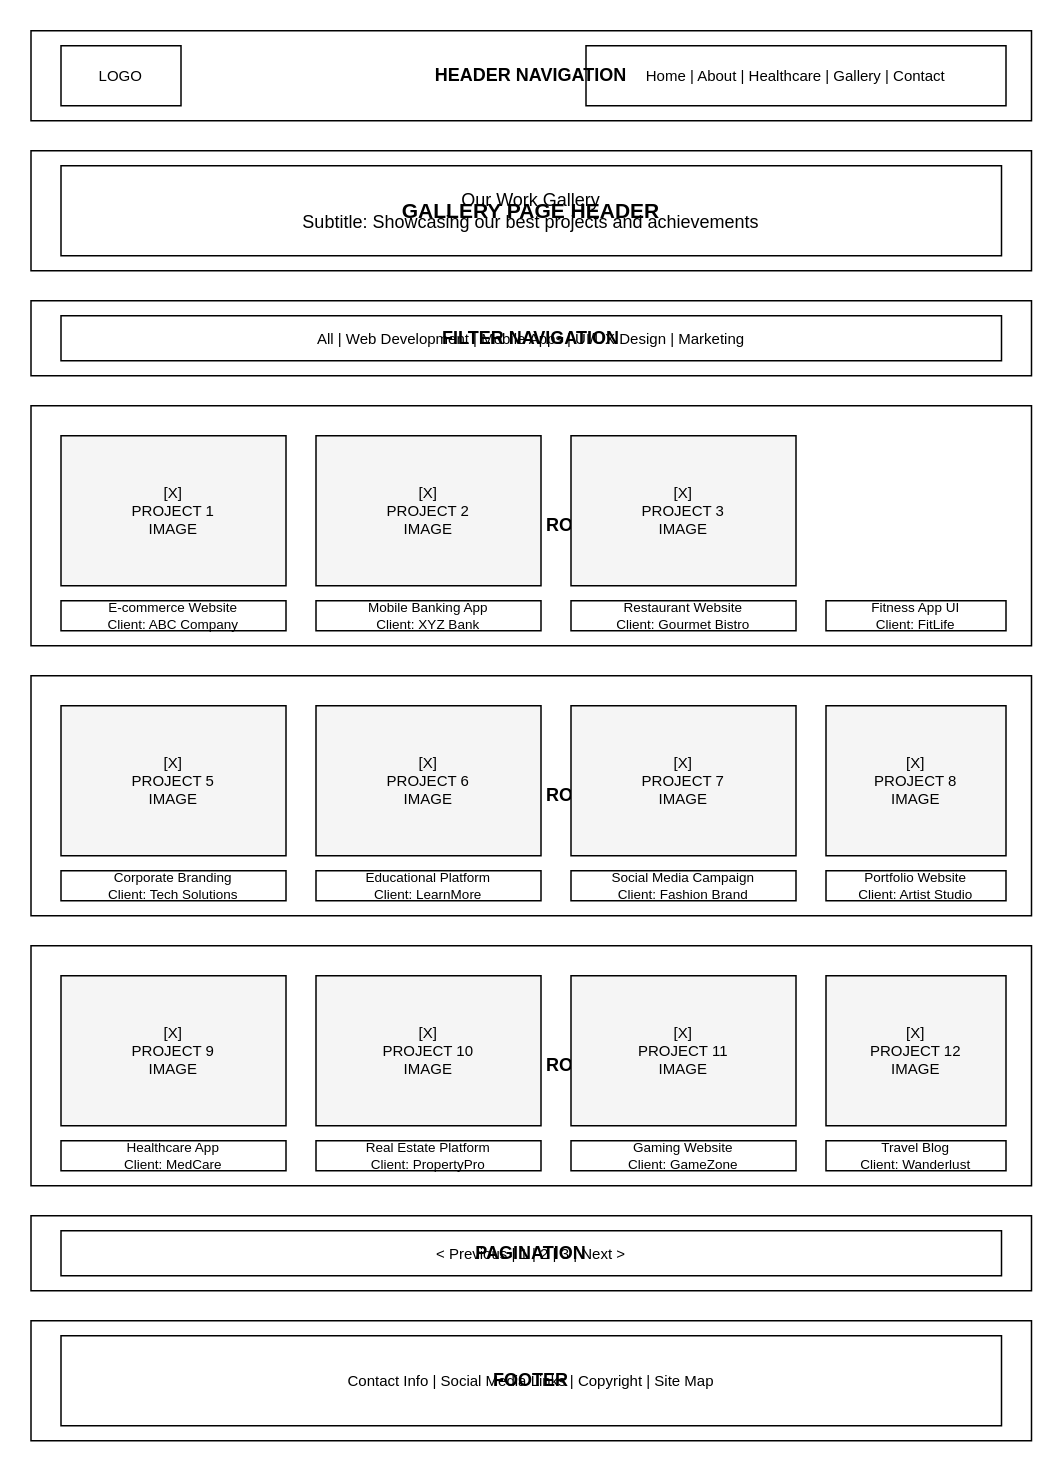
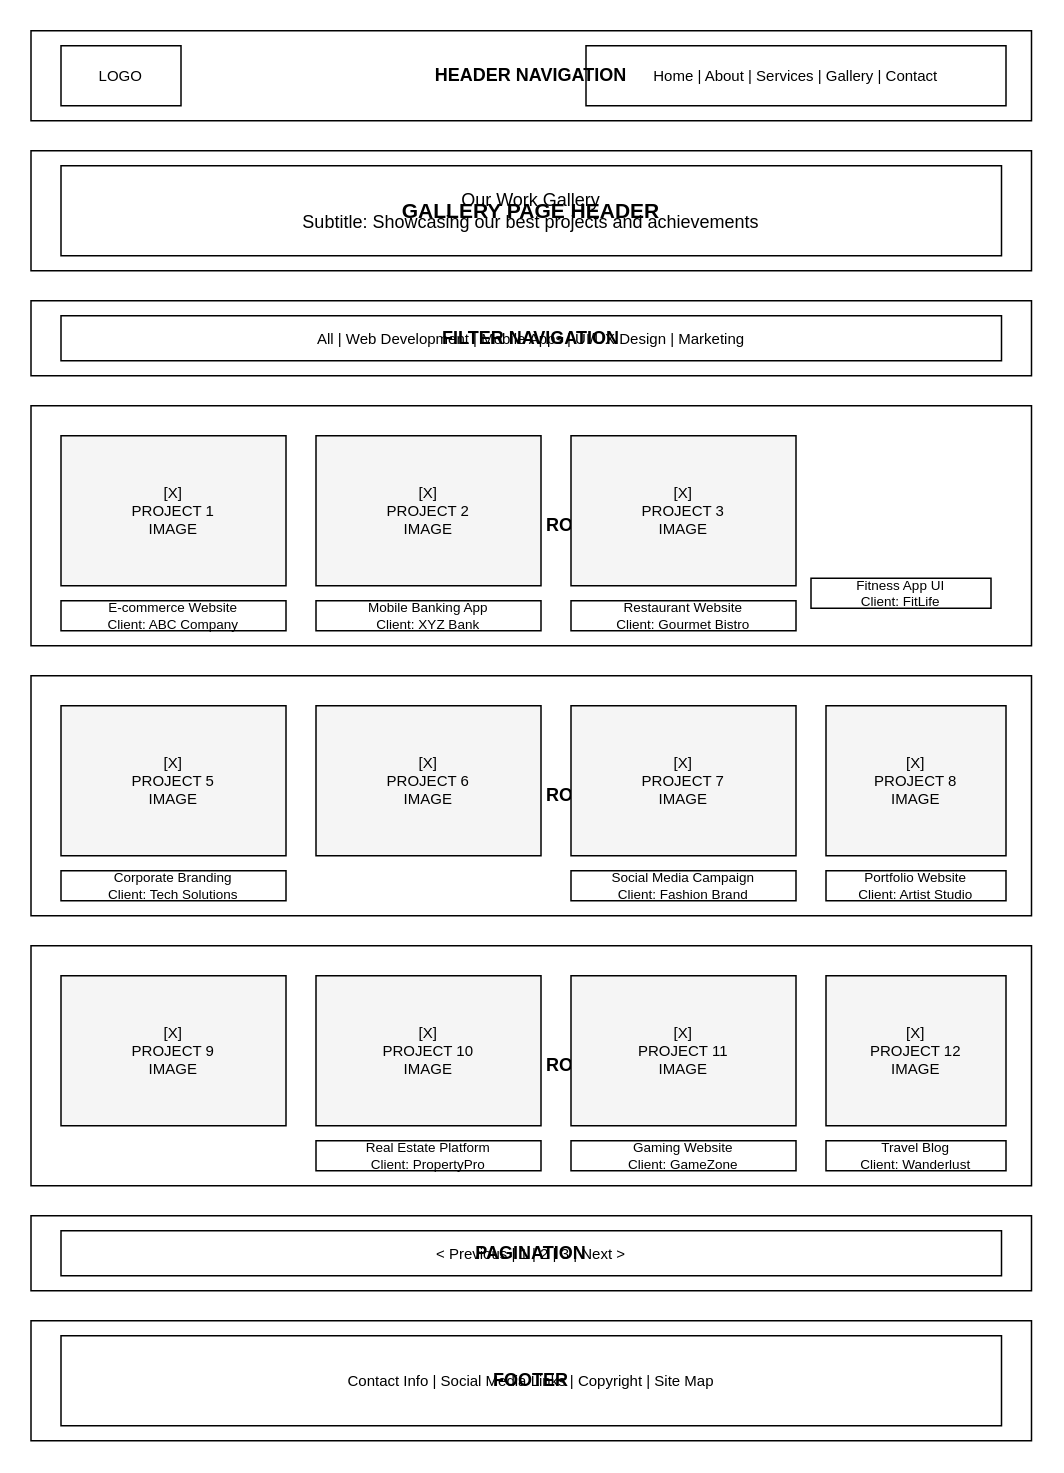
node "Home | About | Healthcare | Gallery | Contact": label "Home | About | Healthcare | Gallery | Contact" -> "Home | About | Services | Gallery | Contact"
node "Fitness App UI Client: FitLife": moved (916, 616) -> (901, 593)
node "Educational Platform Client: LearnMore": removed
node "Healthcare App Client: MedCare": removed
